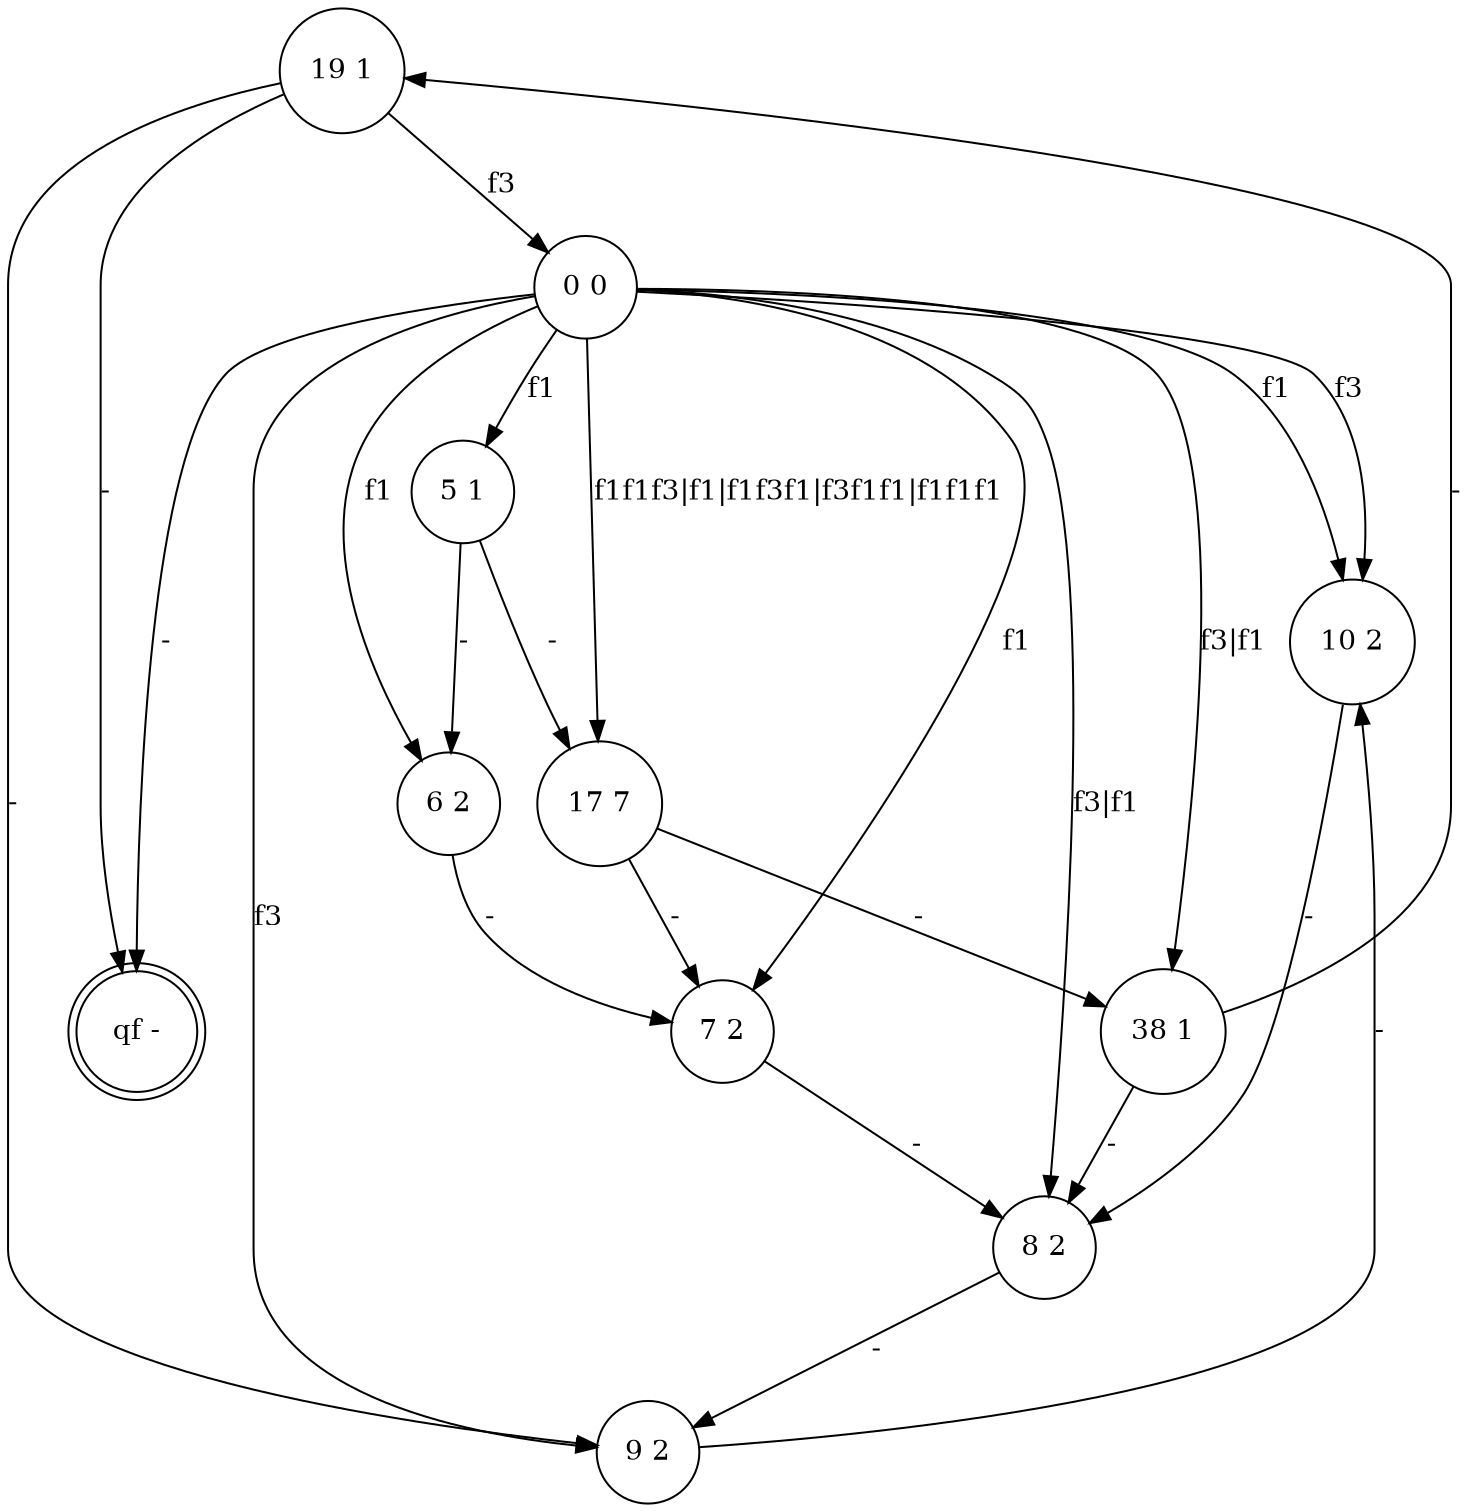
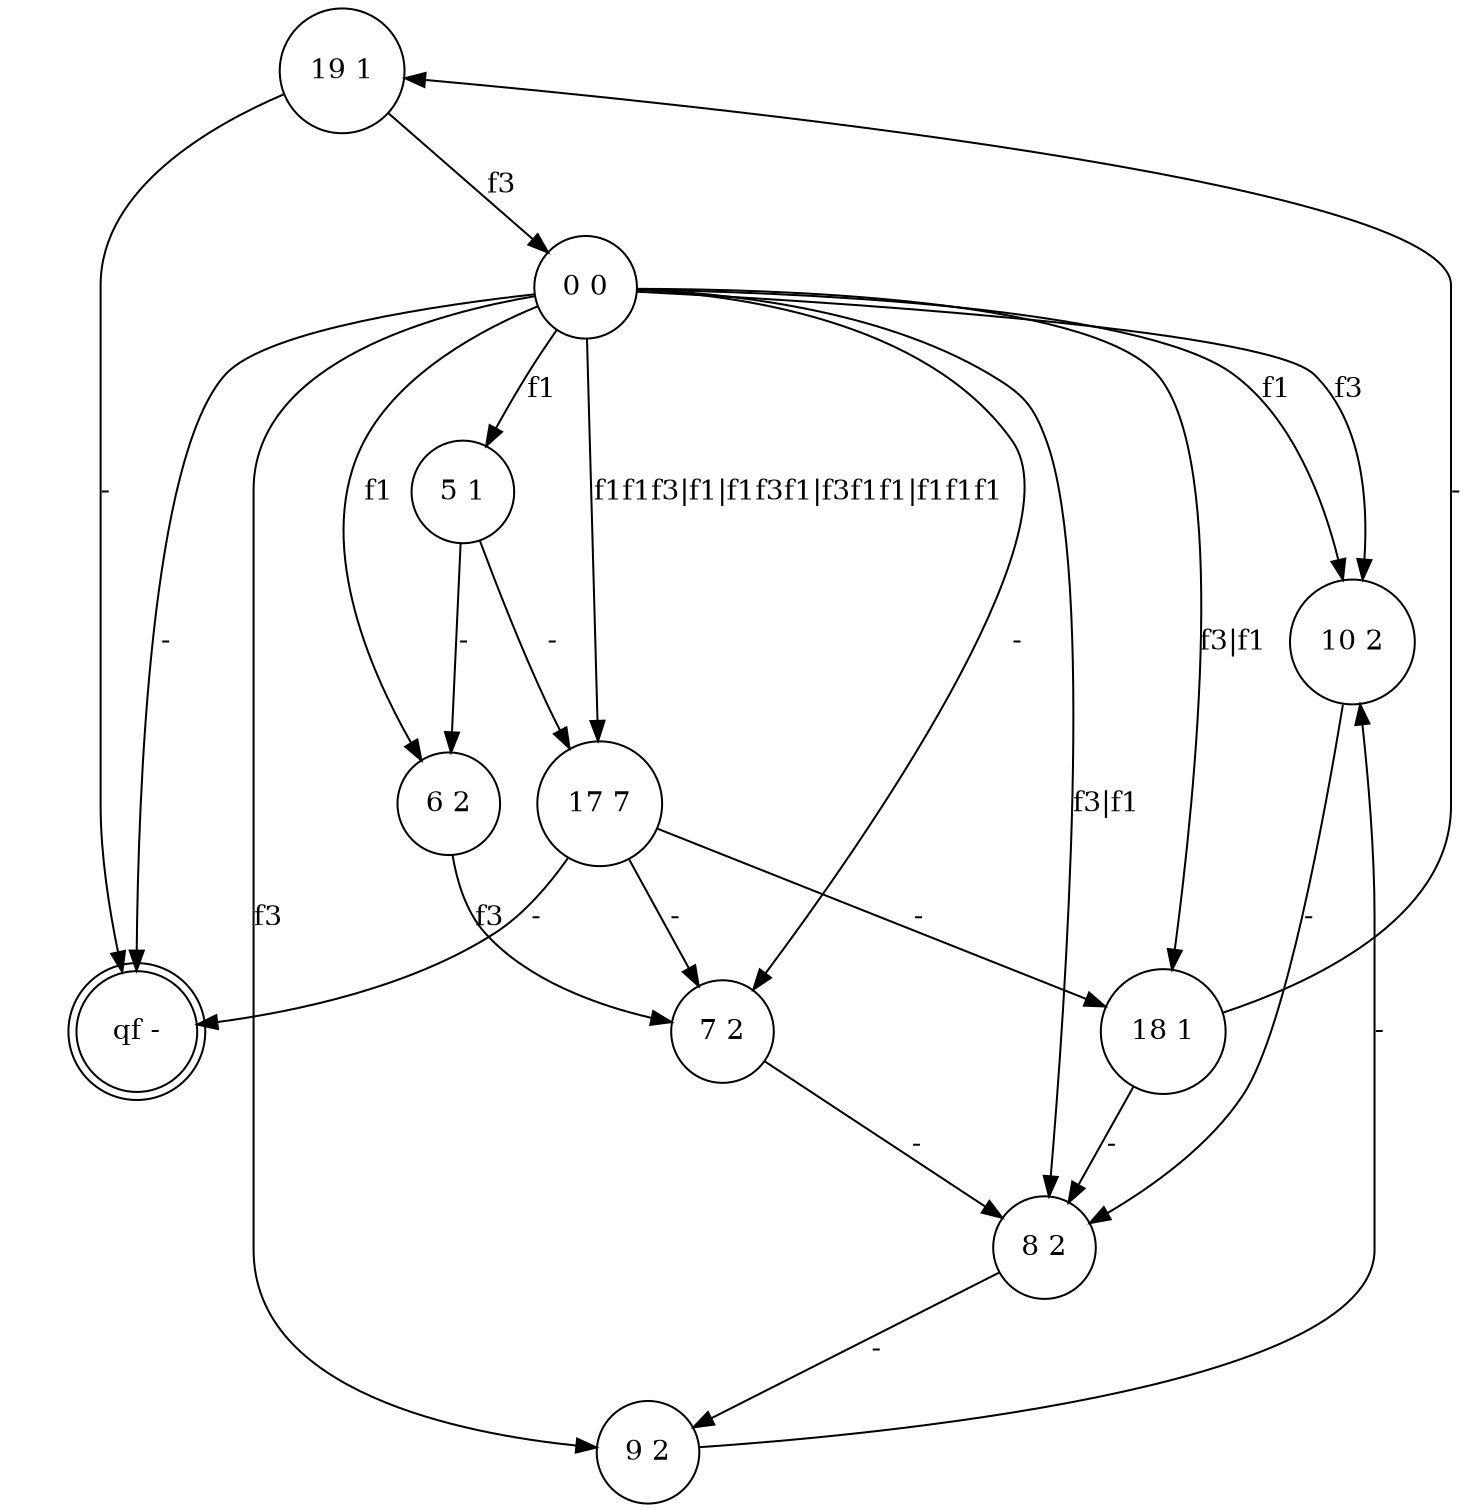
edge "0 0" -> "7 2": label "f1" -> "-"
edge "19 1" -> "9 2": removed, label "-"
edge "6 2" -> "7 2": label "-" -> "f3"
edge "17 7" -> "qf -": added, label "-"
node "38 1": label "38 1" -> "18 1"
